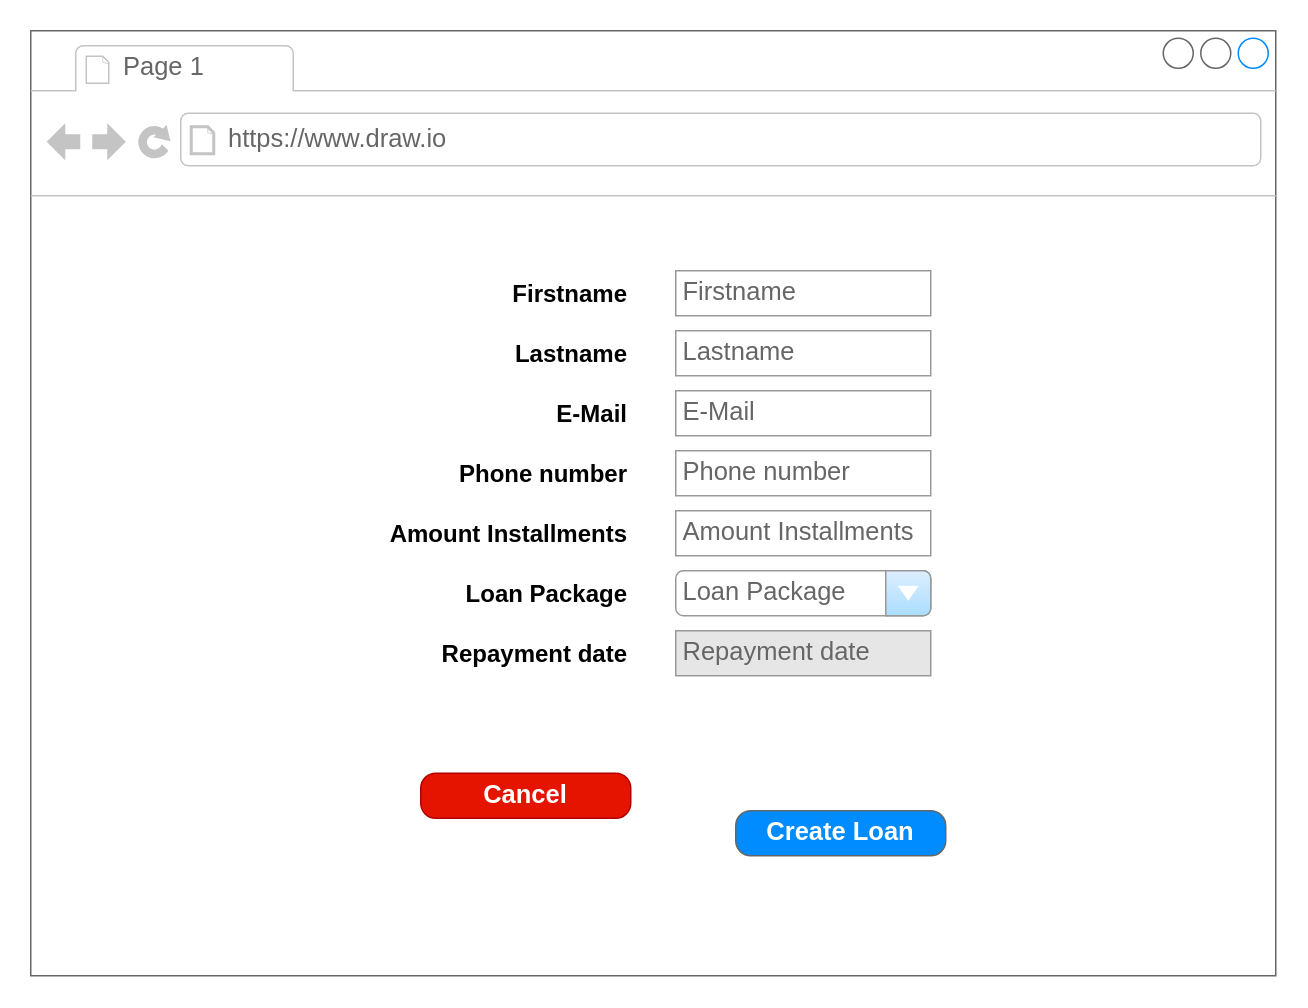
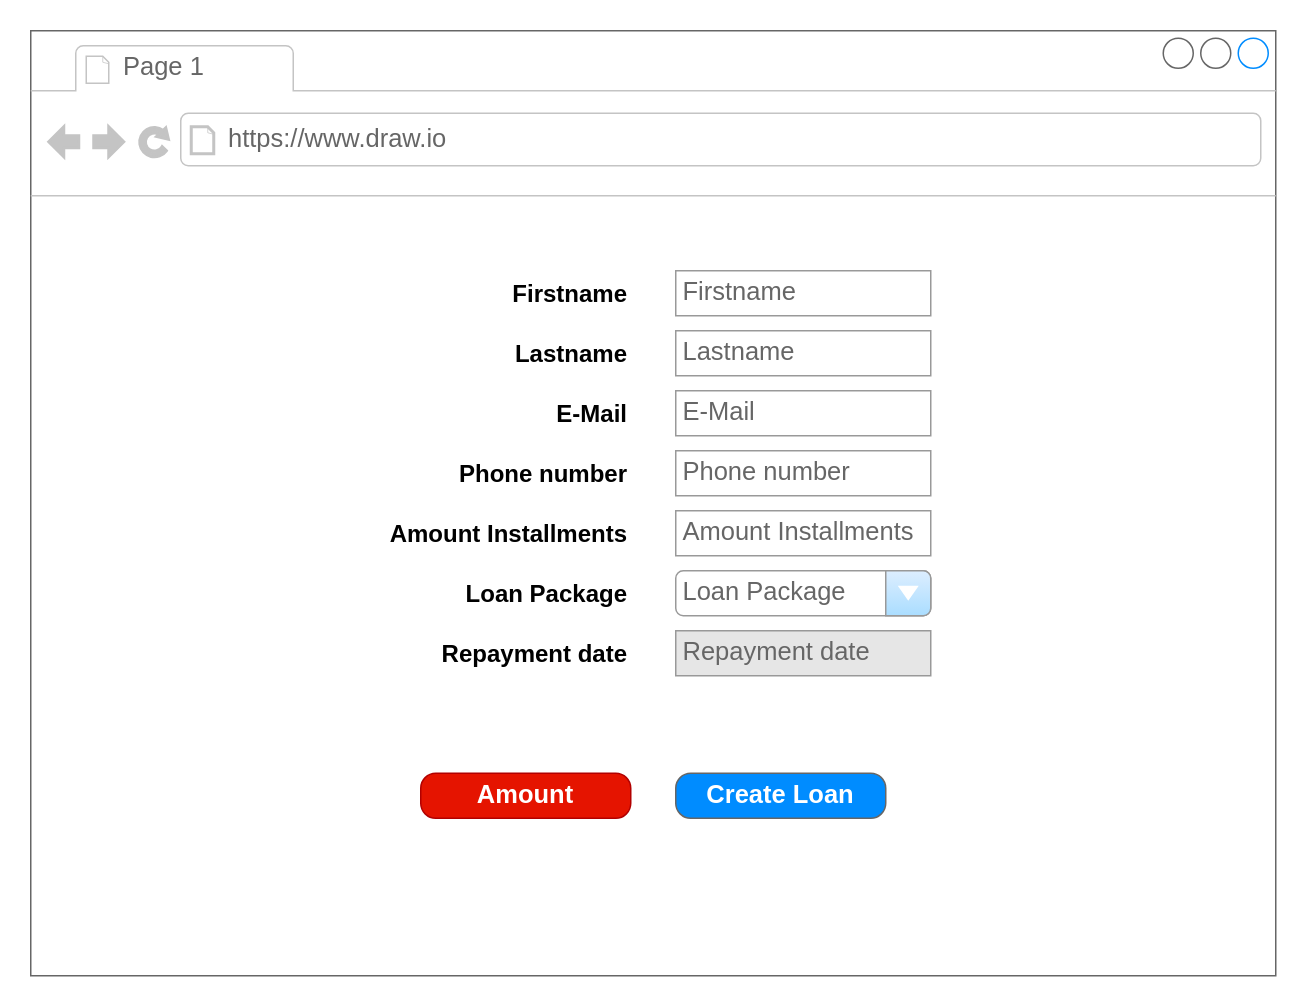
node "Cancel": label "Cancel" -> "Amount"
node "Create Loan": moved (841, 833) -> (781, 796)
